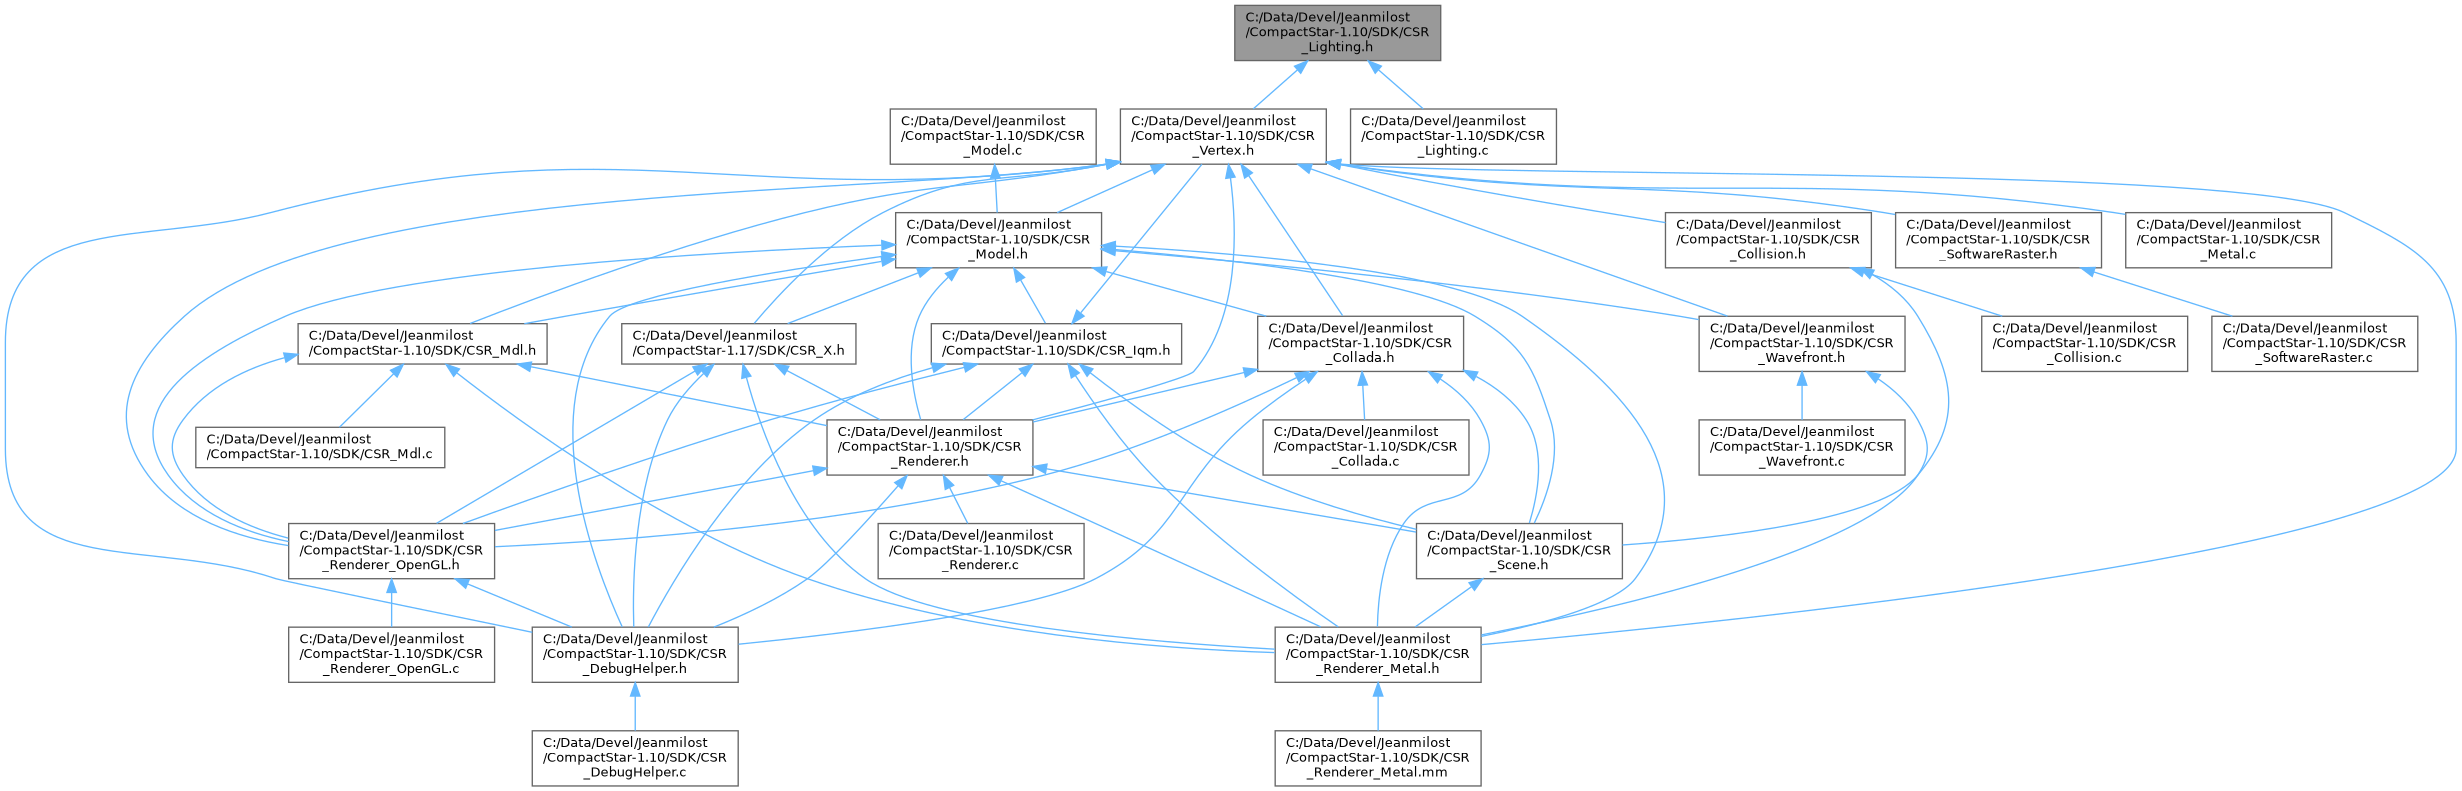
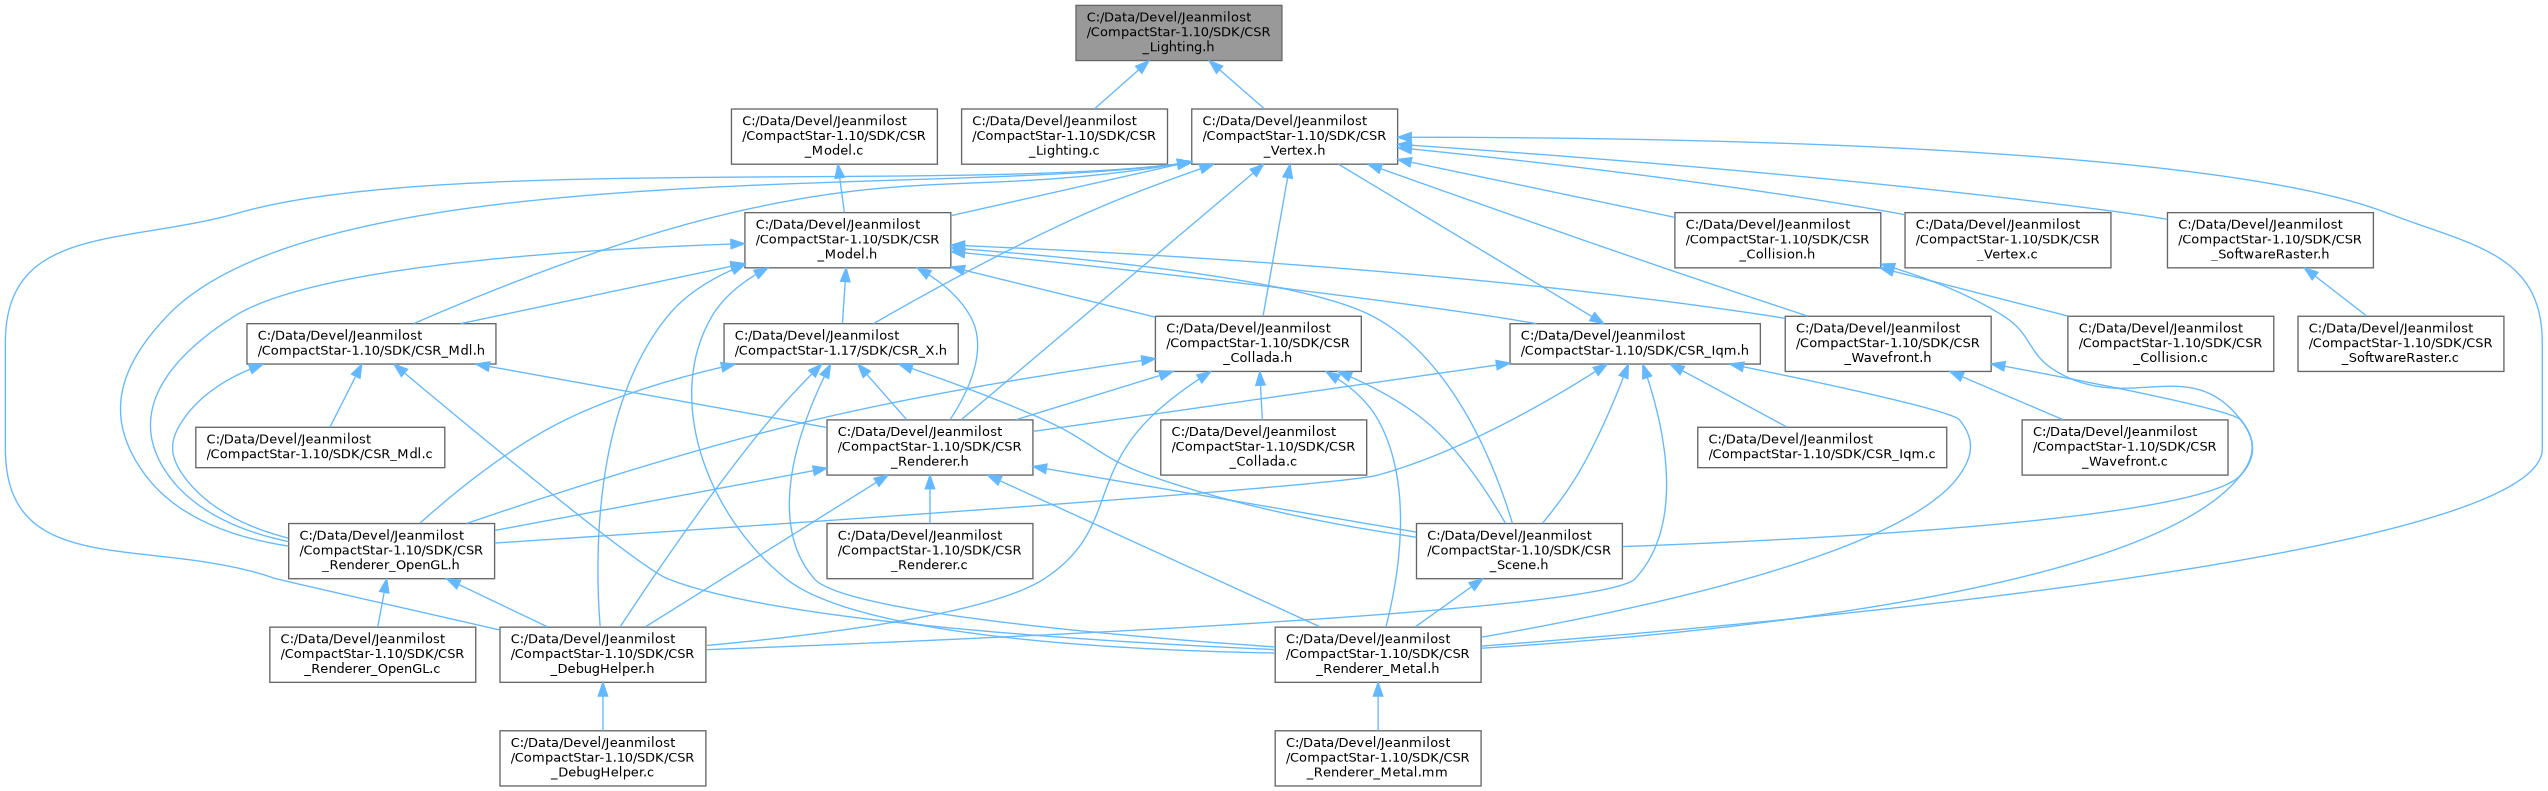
node "C:/Data/Devel/Jeanmilost /CompactStar-1.10/SDK/CSR _Metal.c": label "C:/Data/Devel/Jeanmilost /CompactStar-1.10/SDK/CSR _Metal.c" -> "C:/Data/Devel/Jeanmilost /CompactStar-1.10/SDK/CSR _Vertex.c"
node "C:/Data/Devel/Jeanmilost /CompactStar-1.10/SDK/CSR_Iqm.c": added
edge "C:/Data/Devel/Jeanmilost /CompactStar-1.10/SDK/CSR _Scene.h" -> "C:/Data/Devel/Jeanmilost /CompactStar-1.17/SDK/CSR_X.h": added
